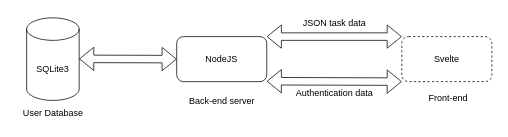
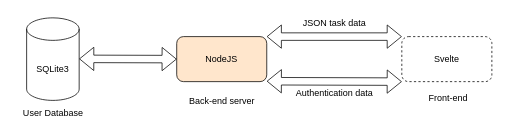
node "NodeJS": fillcolor #ffffff -> #ffe6cc
